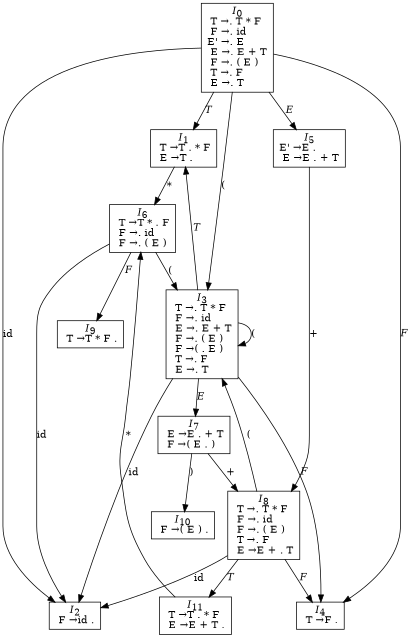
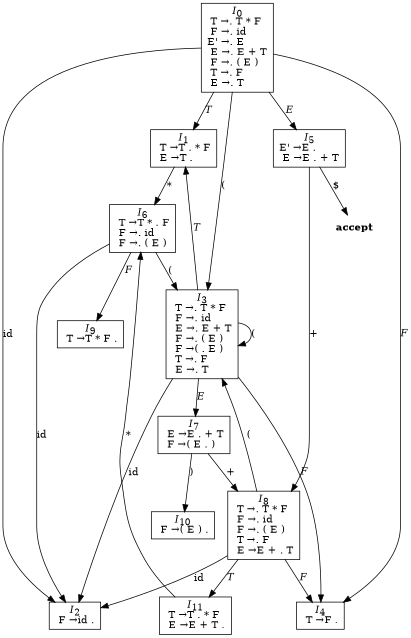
node "accept": added
